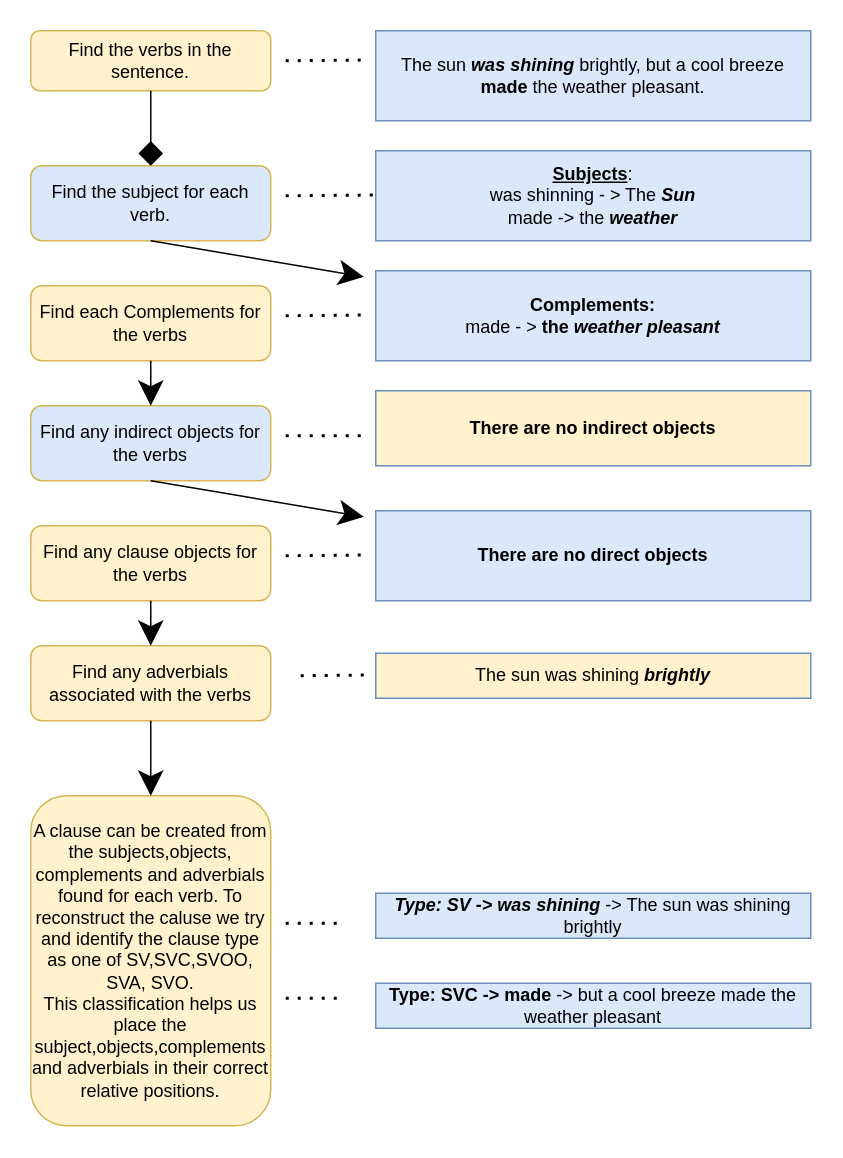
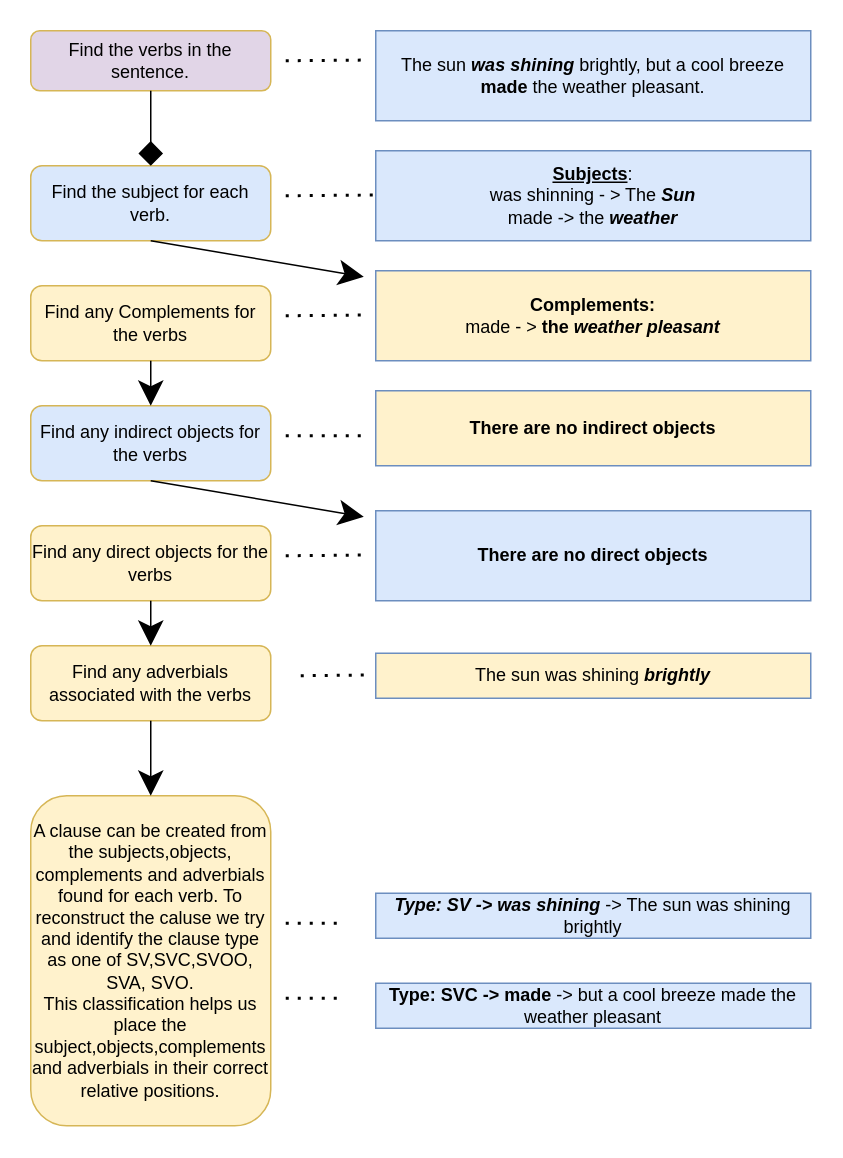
node "Find the verbs in the sentence.": fillcolor #fff2cc -> #e1d5e7
node "Complements: made - > the weather pleasant": fillcolor #dae8fc -> #fff2cc
node "Find each Complements for the verbs": label "Find each Complements for the verbs" -> "Find any Complements for the verbs"
node "Find any clause objects for the verbs": label "Find any clause objects for the verbs" -> "Find any direct objects for the verbs"
